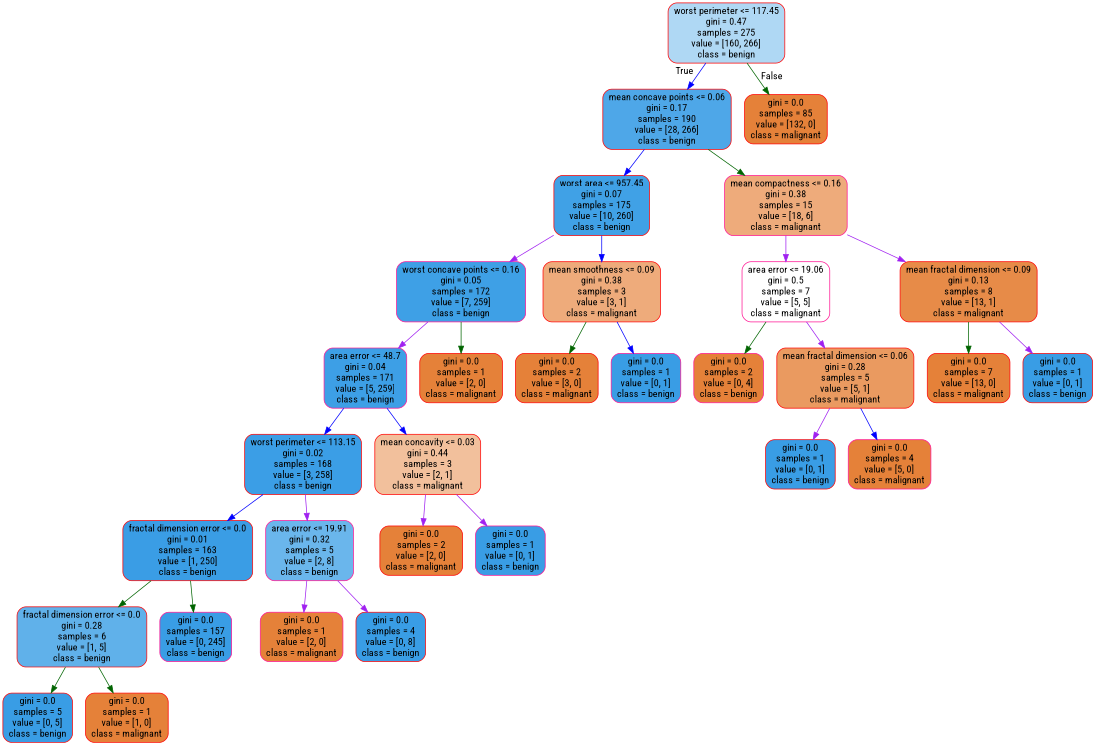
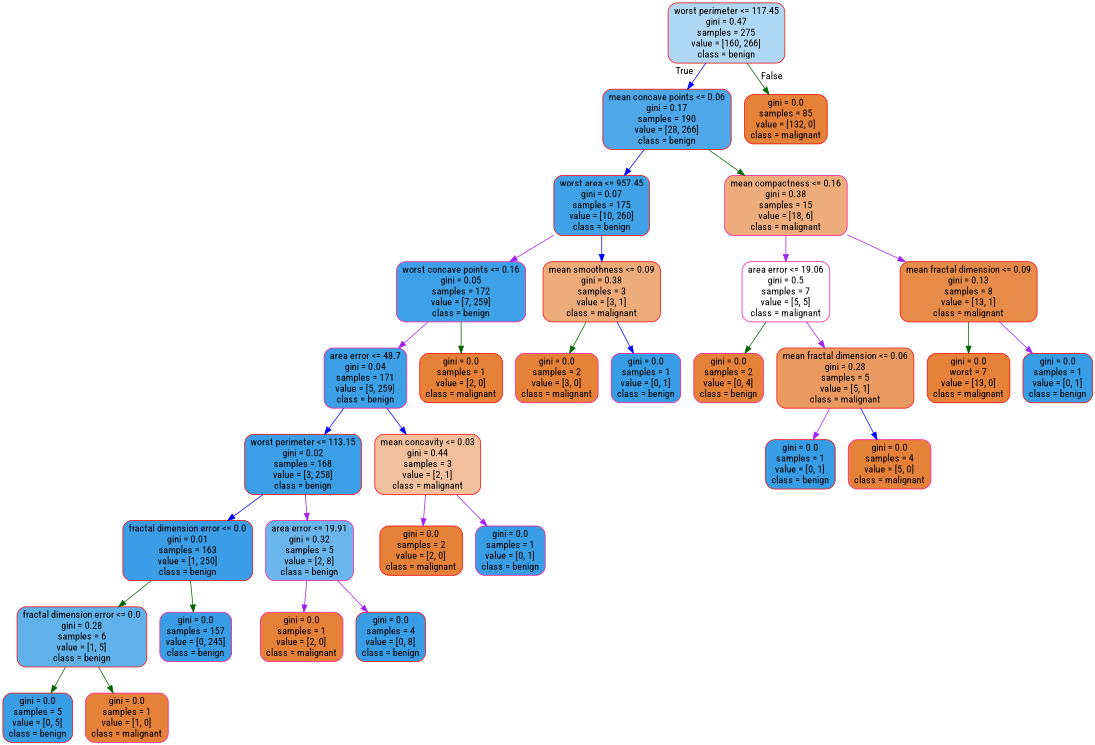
node "gini = 0.0 samples = 2 value = [3, 0] class = malignant": color red -> deeppink
node "gini = 0.0 samples = 7 value = [13, 0] class = malignant": label "gini = 0.0 samples = 7 value = [13, 0] class = malignant" -> "gini = 0.0 worst = 7 value = [13, 0] class = malignant"
node "gini = 0.0 samples = 1 value = [1, 0] class = malignant": color red -> deeppink
